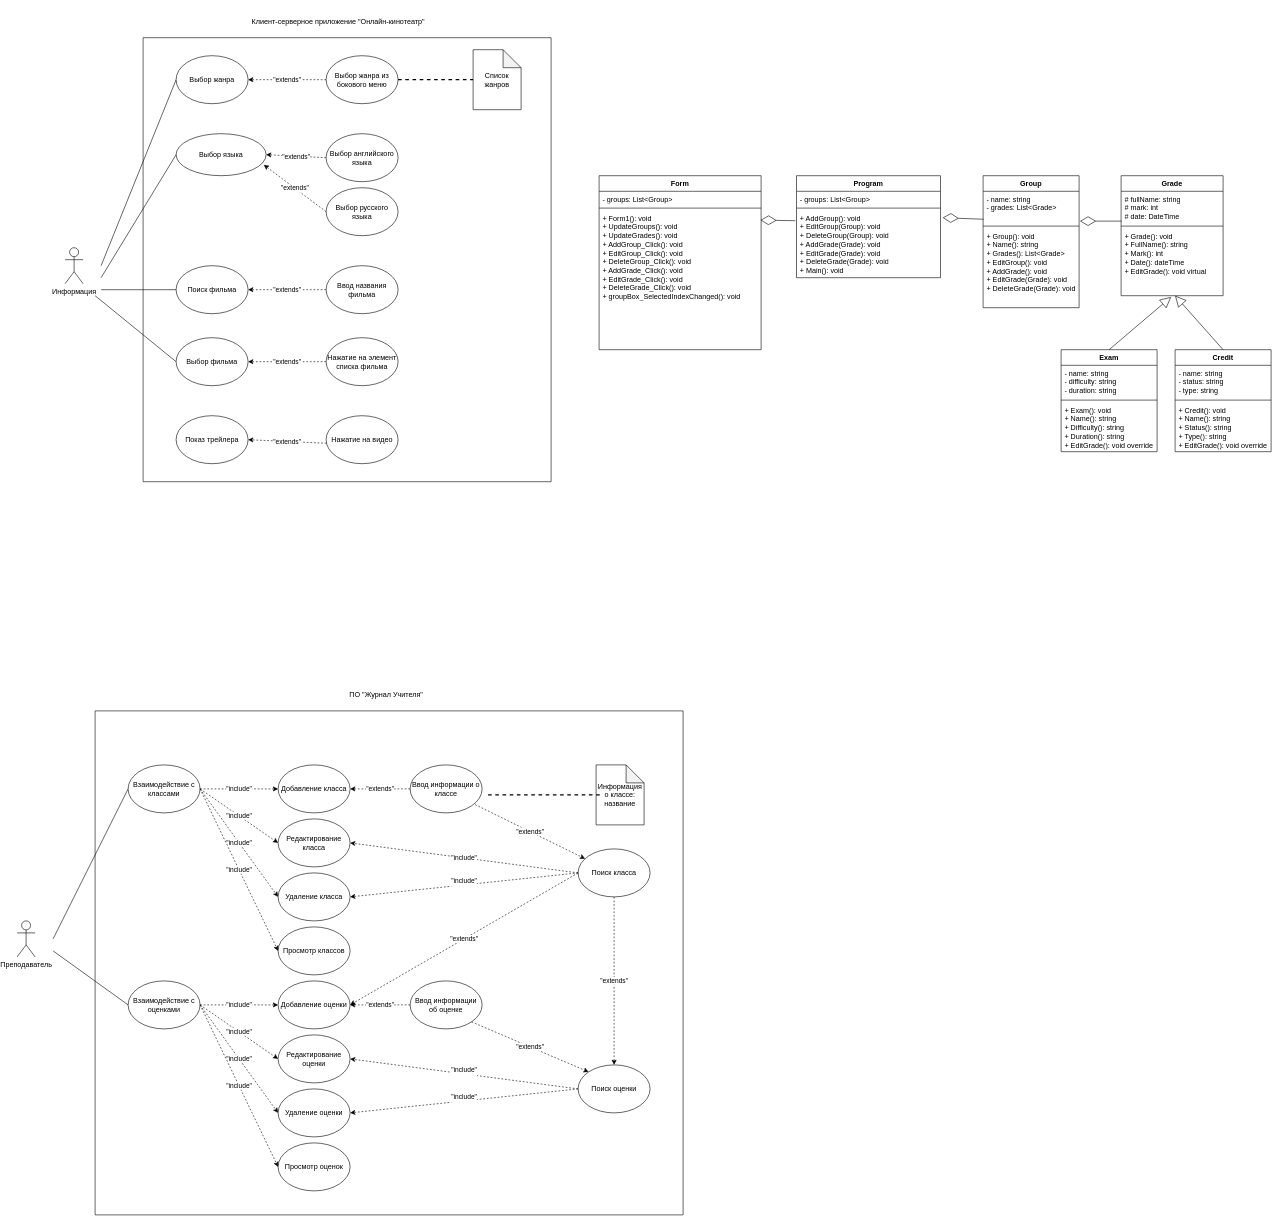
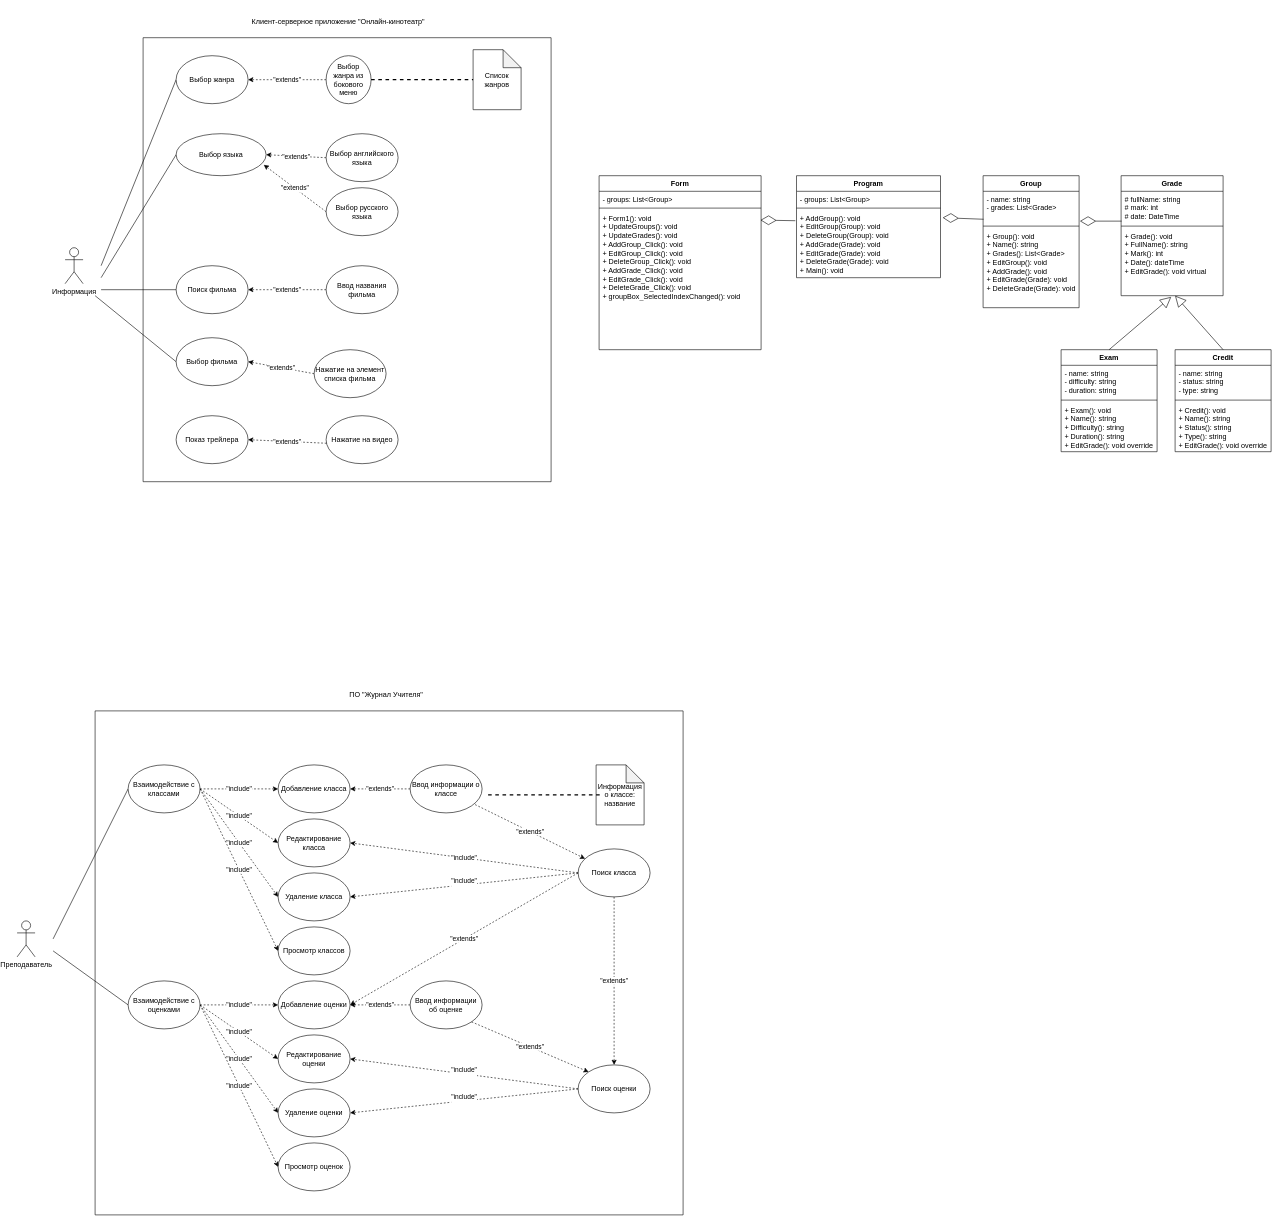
node "Выбор жанра из бокового меню": size 72x48 -> 45x48
node "Нажатие на элемент списка фильма": moved (362, 362) -> (350, 374)
